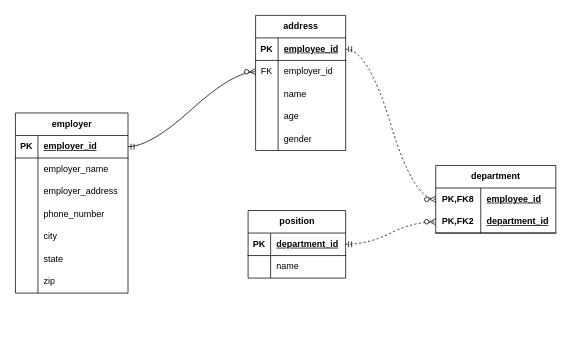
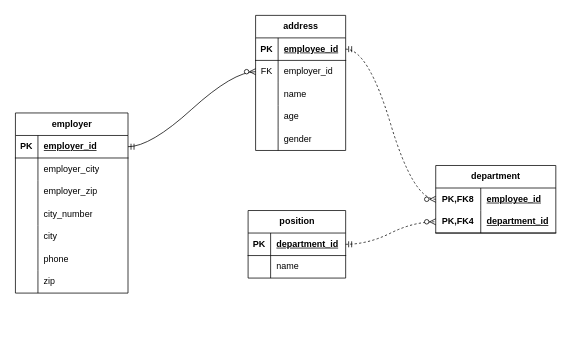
node "employer_name": label "employer_name" -> "employer_city"
node "employer_address": label "employer_address" -> "employer_zip"
node "phone_number": label "phone_number" -> "city_number"
node "PK,FK2": label "PK,FK2" -> "PK,FK4"
node "state": label "state" -> "phone"
